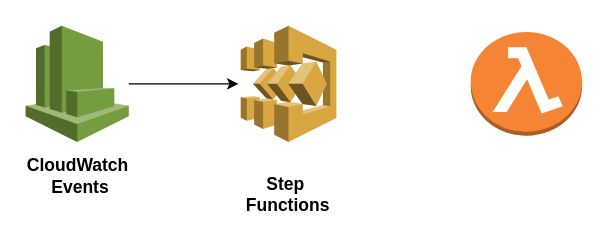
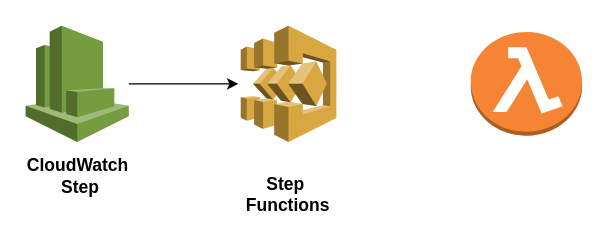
node "CloudWatch Events": label "CloudWatch Events" -> "CloudWatch Step"
